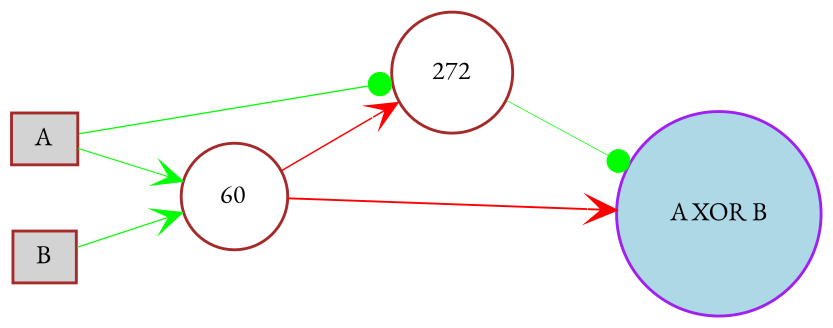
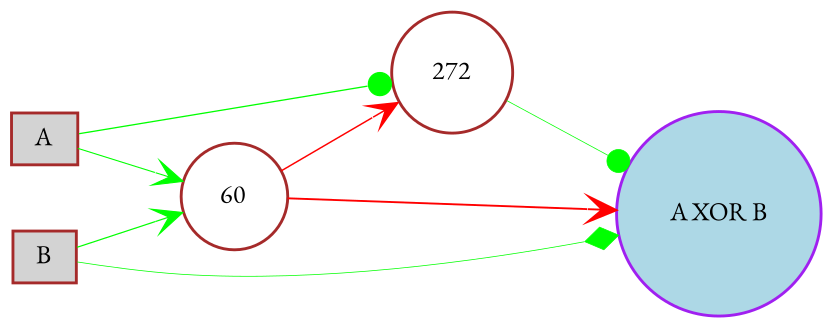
edge "B" -> "A XOR B": added
